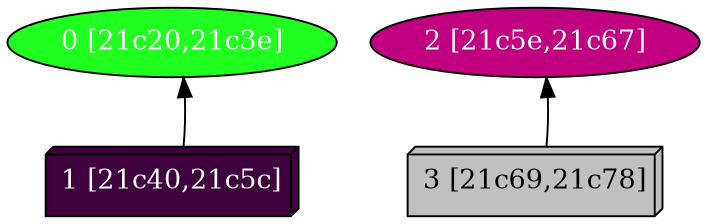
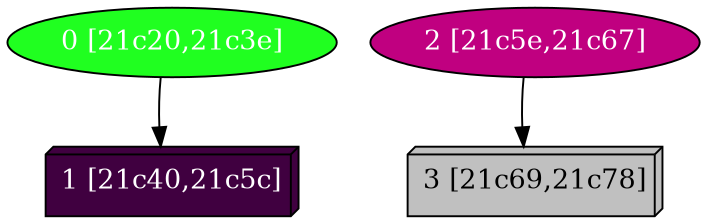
edge "1 [21c40,21c5c]" -> "0 [21c20,21c3e]": reversed
edge "3 [21c69,21c78]" -> "2 [21c5e,21c67]": reversed
